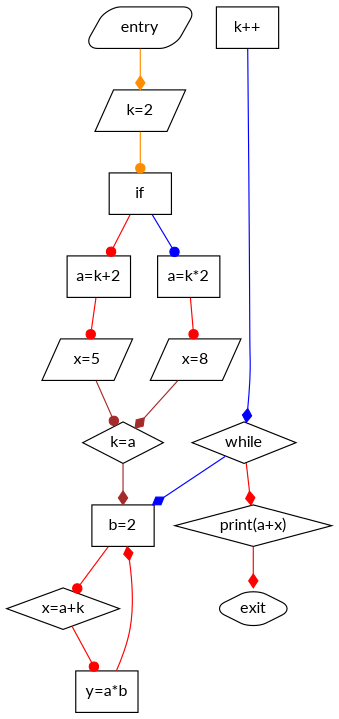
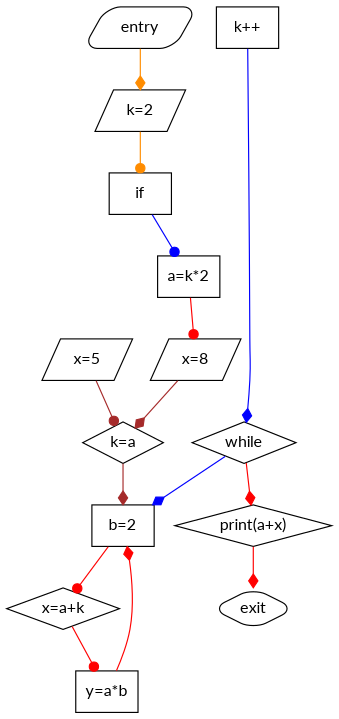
node "a=k+2": removed
